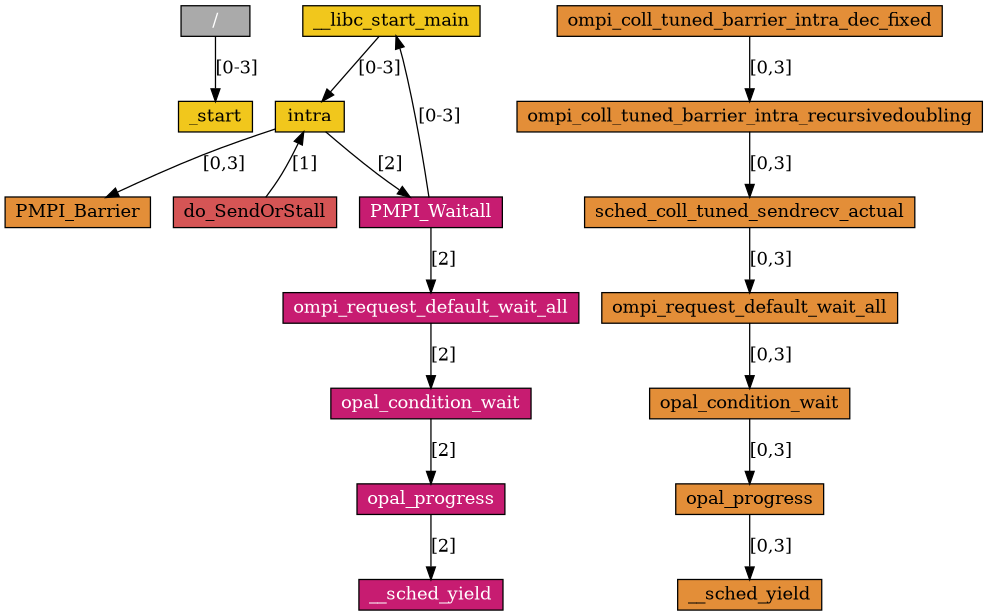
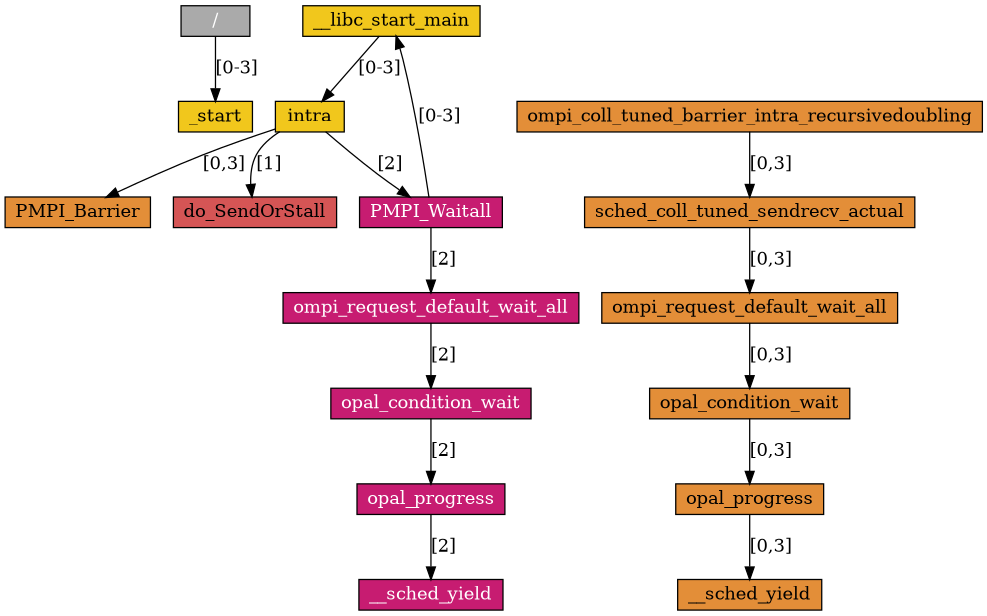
node "ompi_coll_tuned_barrier_intra_dec_fixed": removed
edge "do_SendOrStall" -> "intra": reversed
